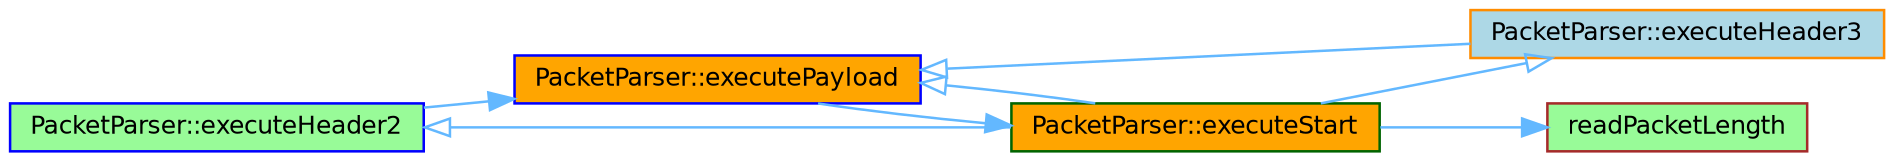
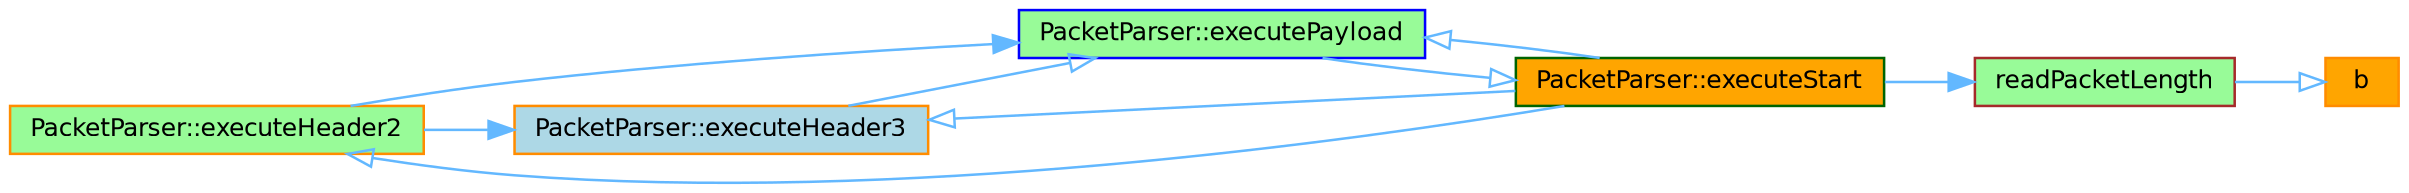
node "PacketParser::executePayload": fillcolor orange -> palegreen
node "b": added
edge "PacketParser::executePayload" -> "PacketParser::executeStart": arrowhead normal -> onormal
node "PacketParser::executeHeader2": color blue -> darkorange
edge "PacketParser::executeHeader2" -> "PacketParser::executeHeader3": added
